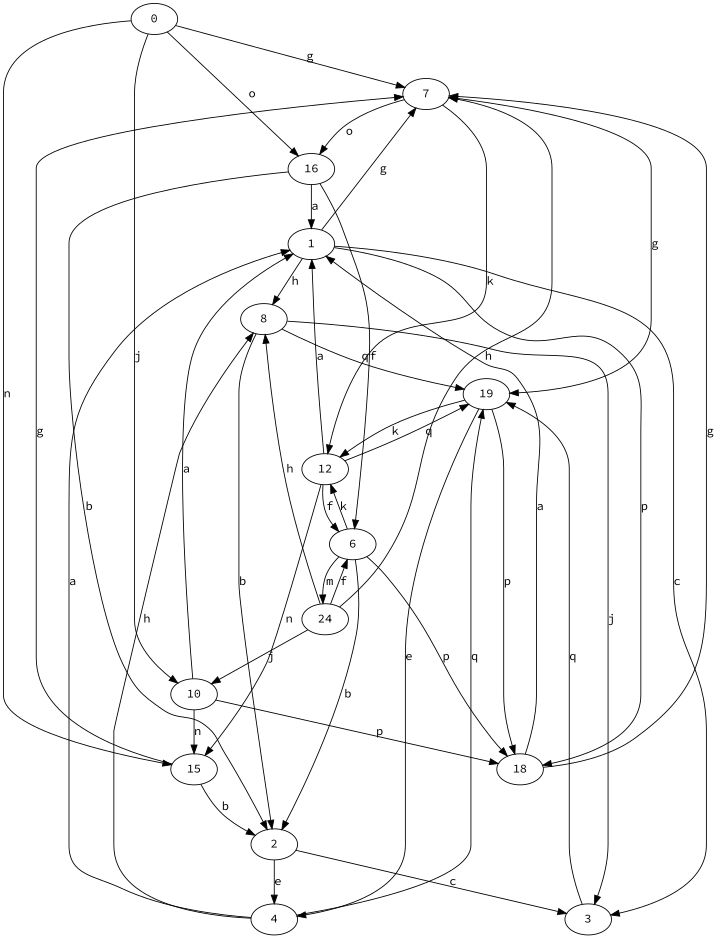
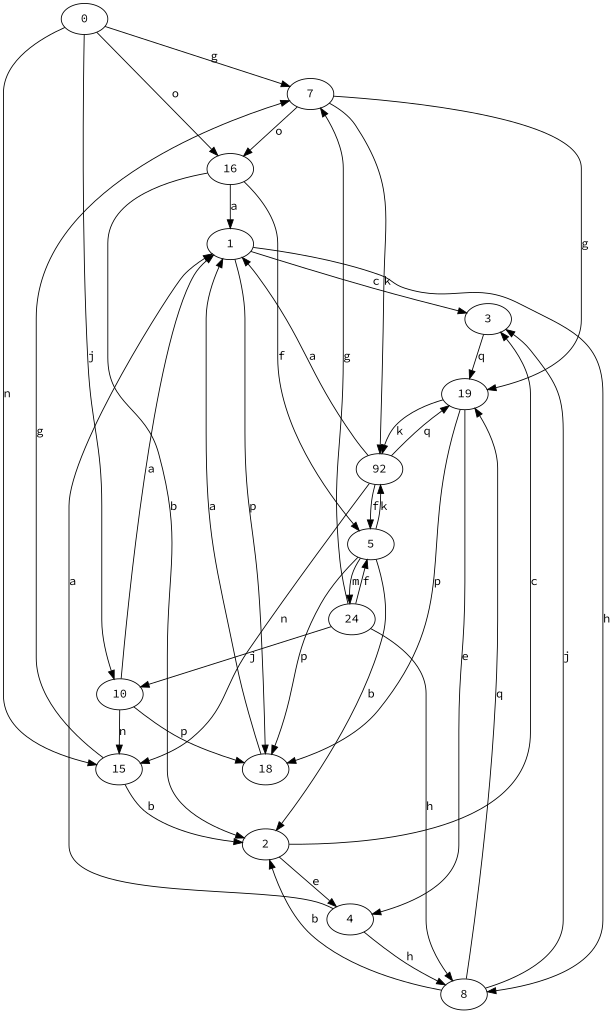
edge "1" -> "7": removed, label "g"
edge "24" -> "7": label "h" -> "g"
edge "18" -> "7": removed, label "g"
node "12": label "12" -> "92"
node "6": label "6" -> "5"
edge "4" -> "19": removed, label "q"
